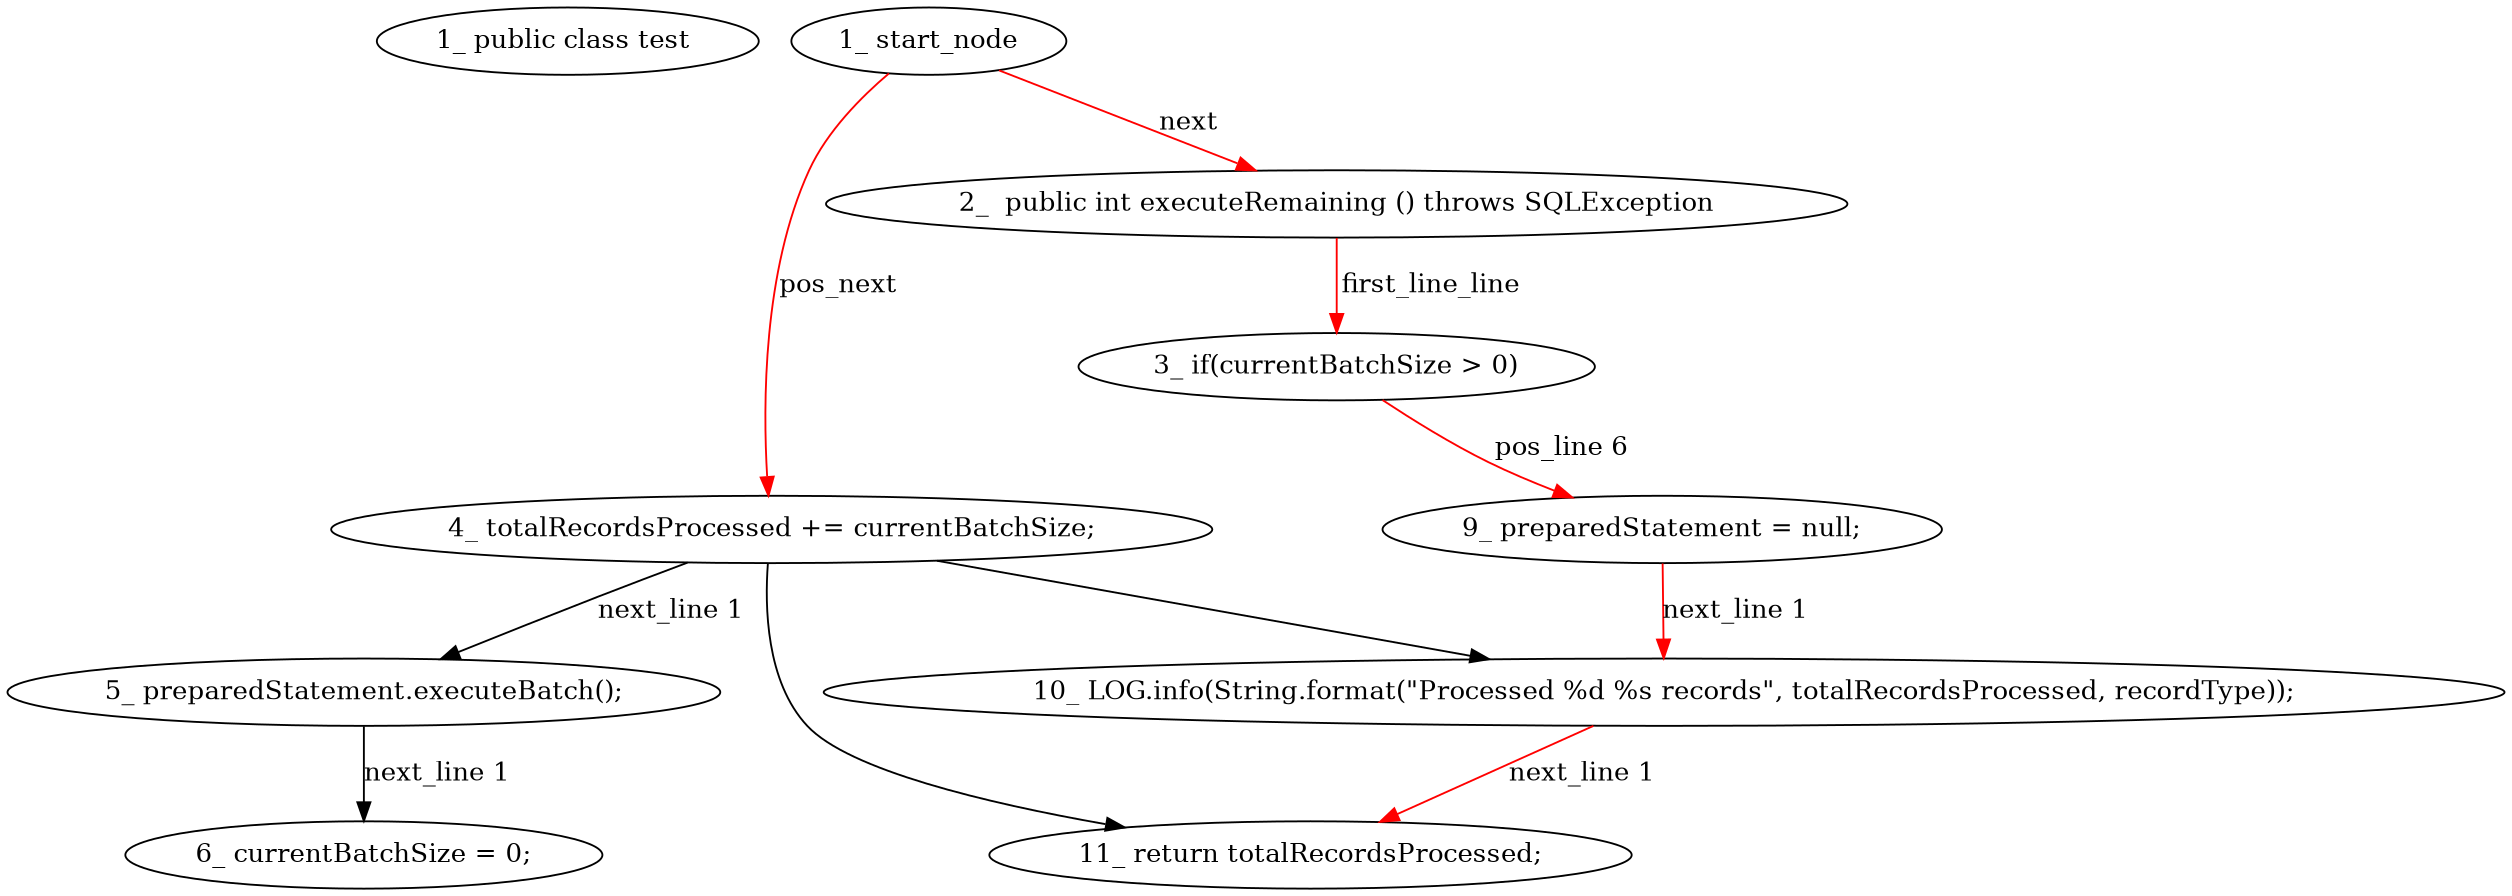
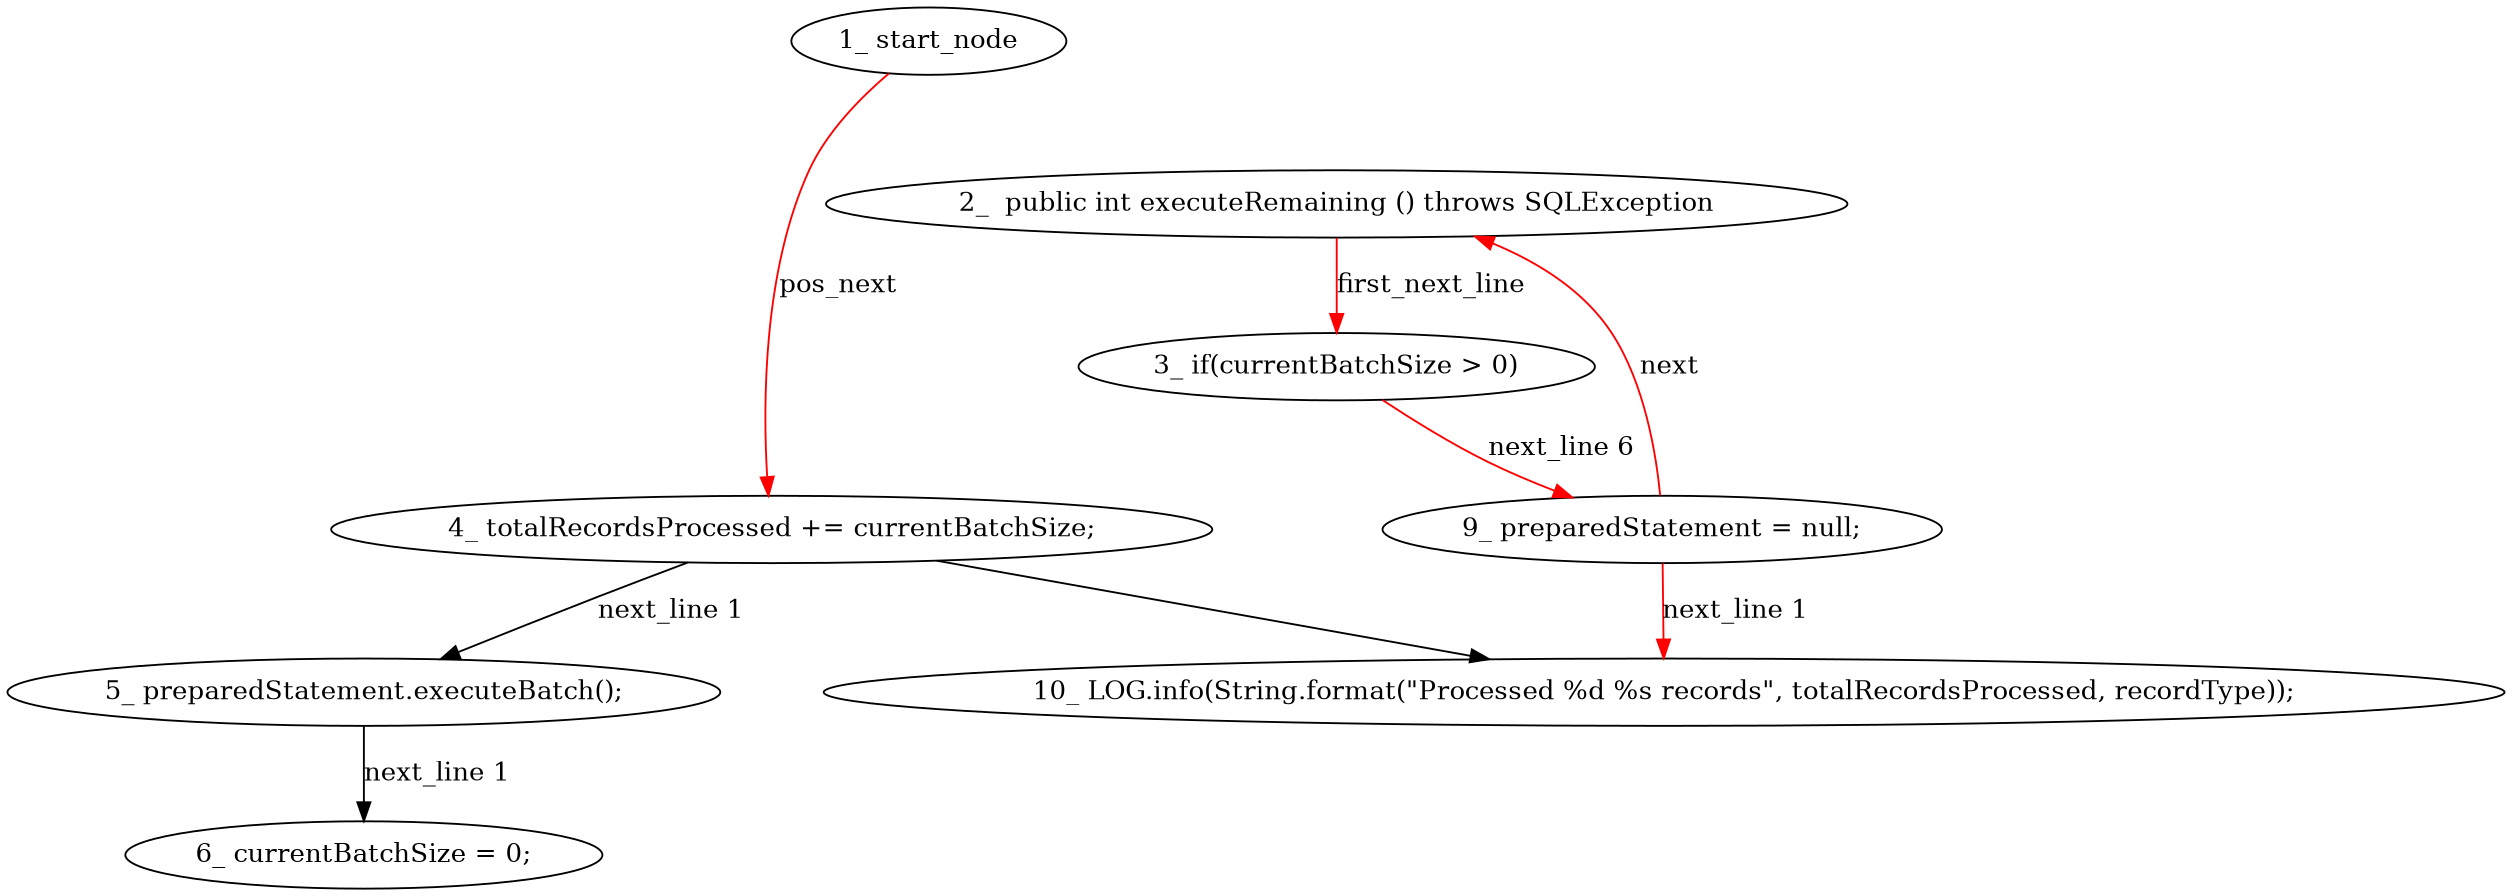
node "1_ public class test": removed
edge "1_ start_node" -> "2_  public int executeRemaining () throws SQLException": now "9_ preparedStatement = null;" -> "2_  public int executeRemaining () throws SQLException"
edge "2_  public int executeRemaining () throws SQLException" -> "3_ if(currentBatchSize > 0)": label "first_line_line" -> "first_next_line"
edge "3_ if(currentBatchSize > 0)" -> "9_ preparedStatement = null;": label "pos_line 6" -> "next_line 6"
node "11_ return totalRecordsProcessed;": removed
